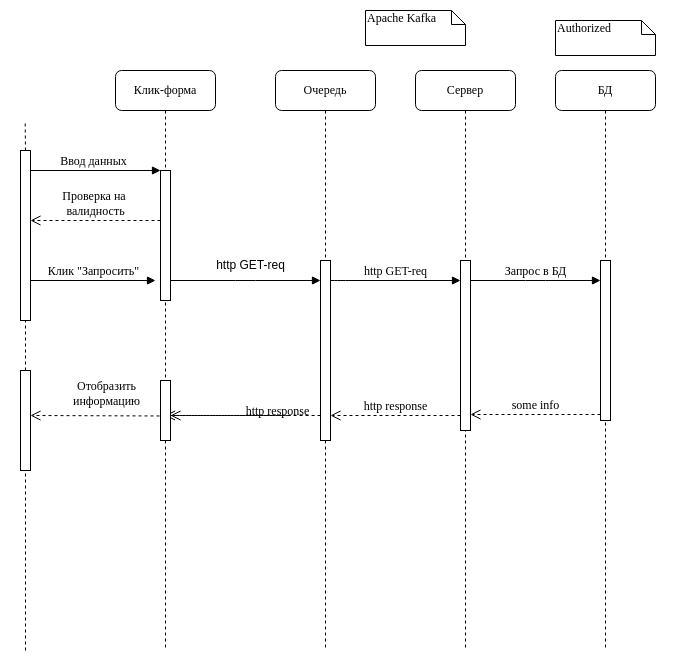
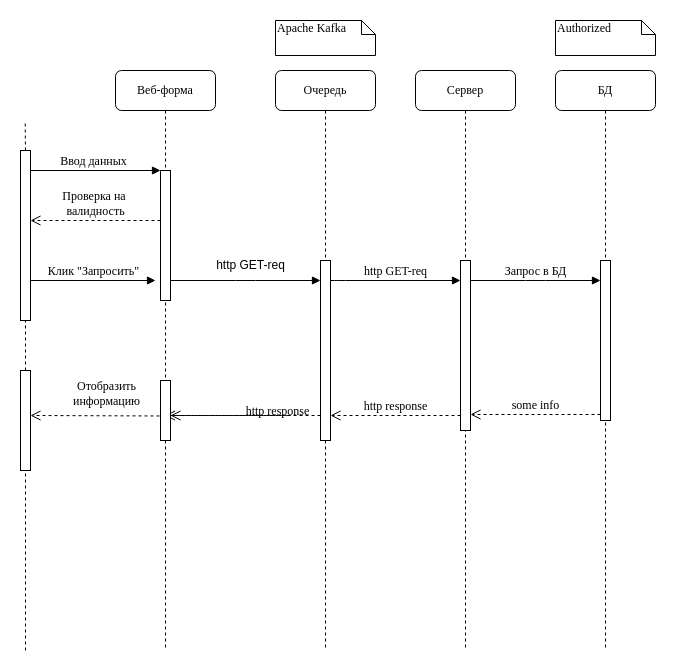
node "Apache Kafka": moved (416, 28) -> (326, 38)
node "Клик-форма": label "Клик-форма" -> "Веб-форма"
